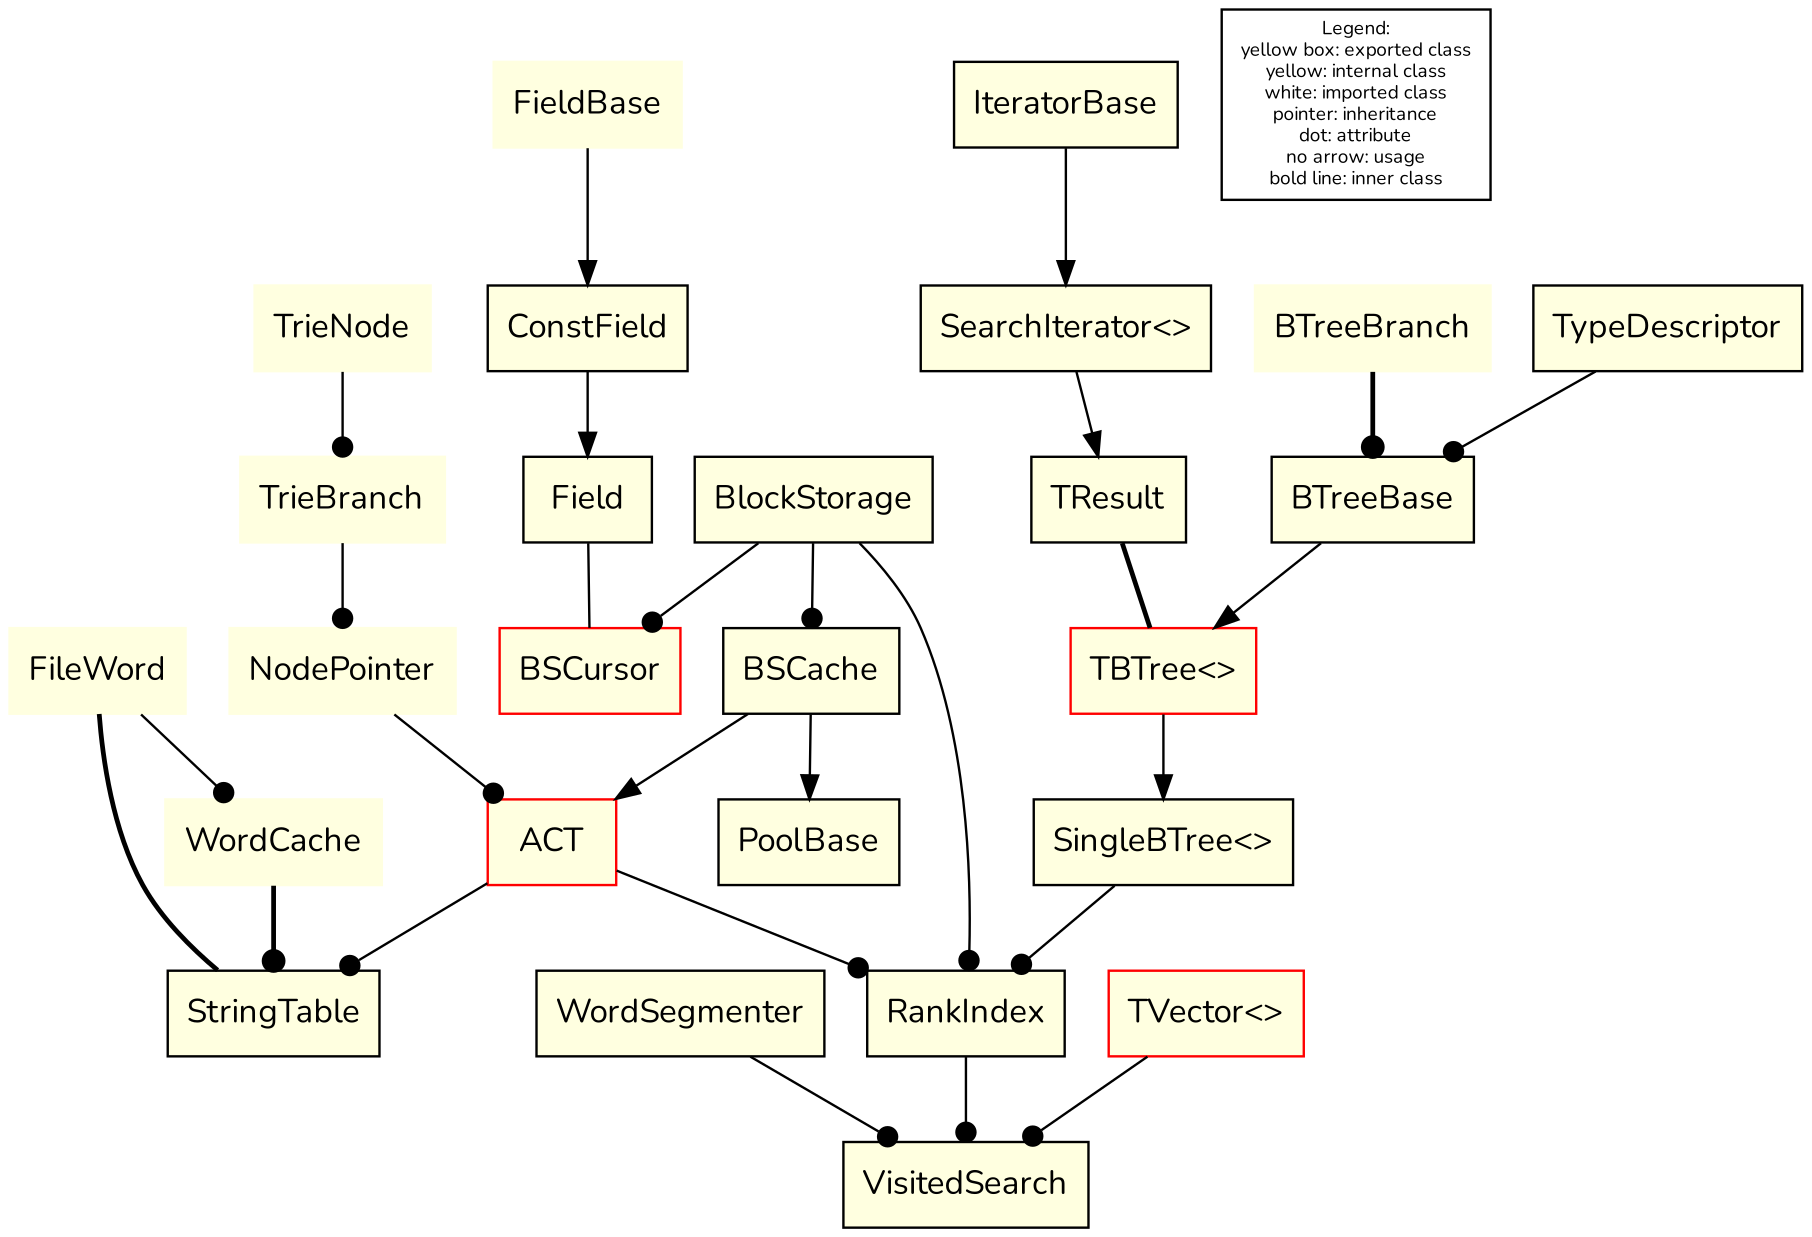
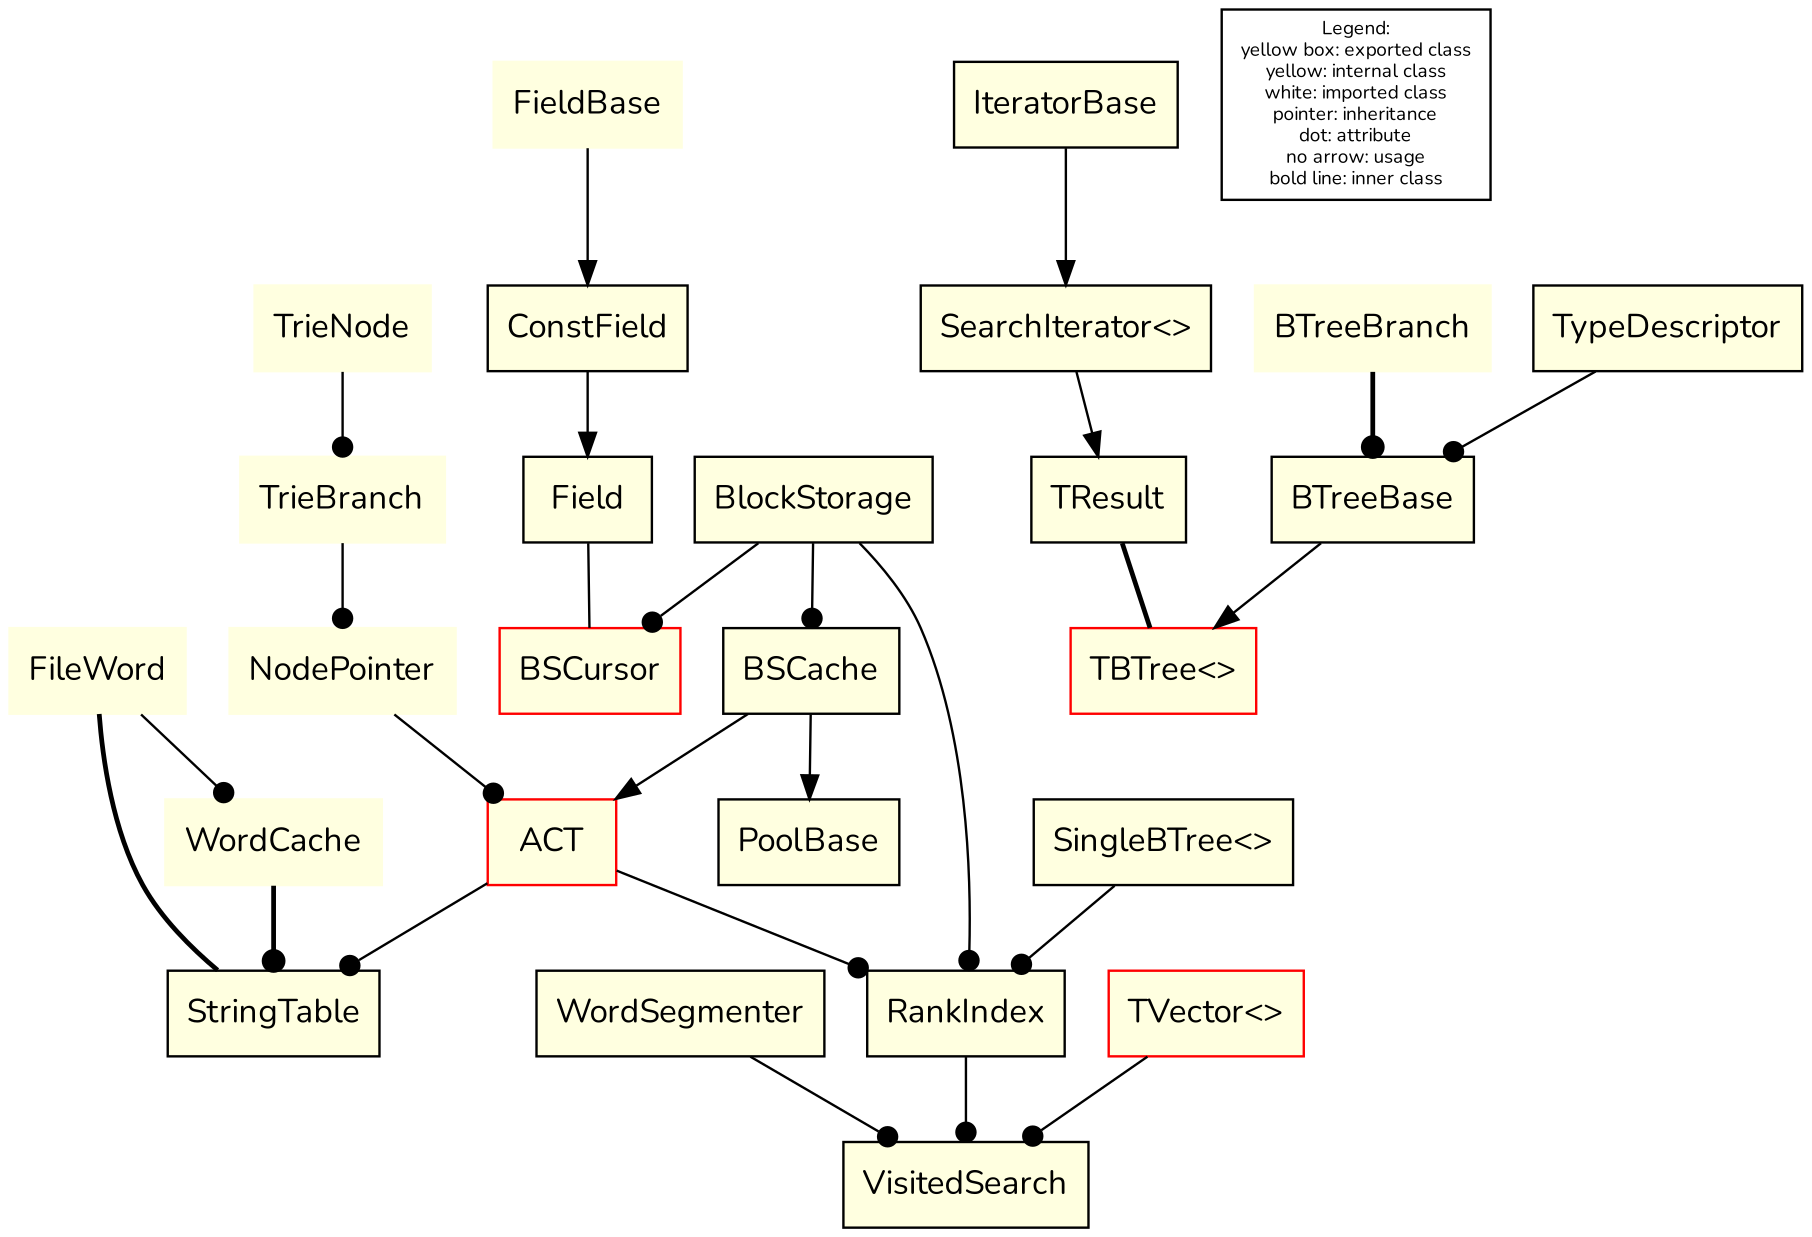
edge "TBTree<>" -> "SingleBTree<>": removed
